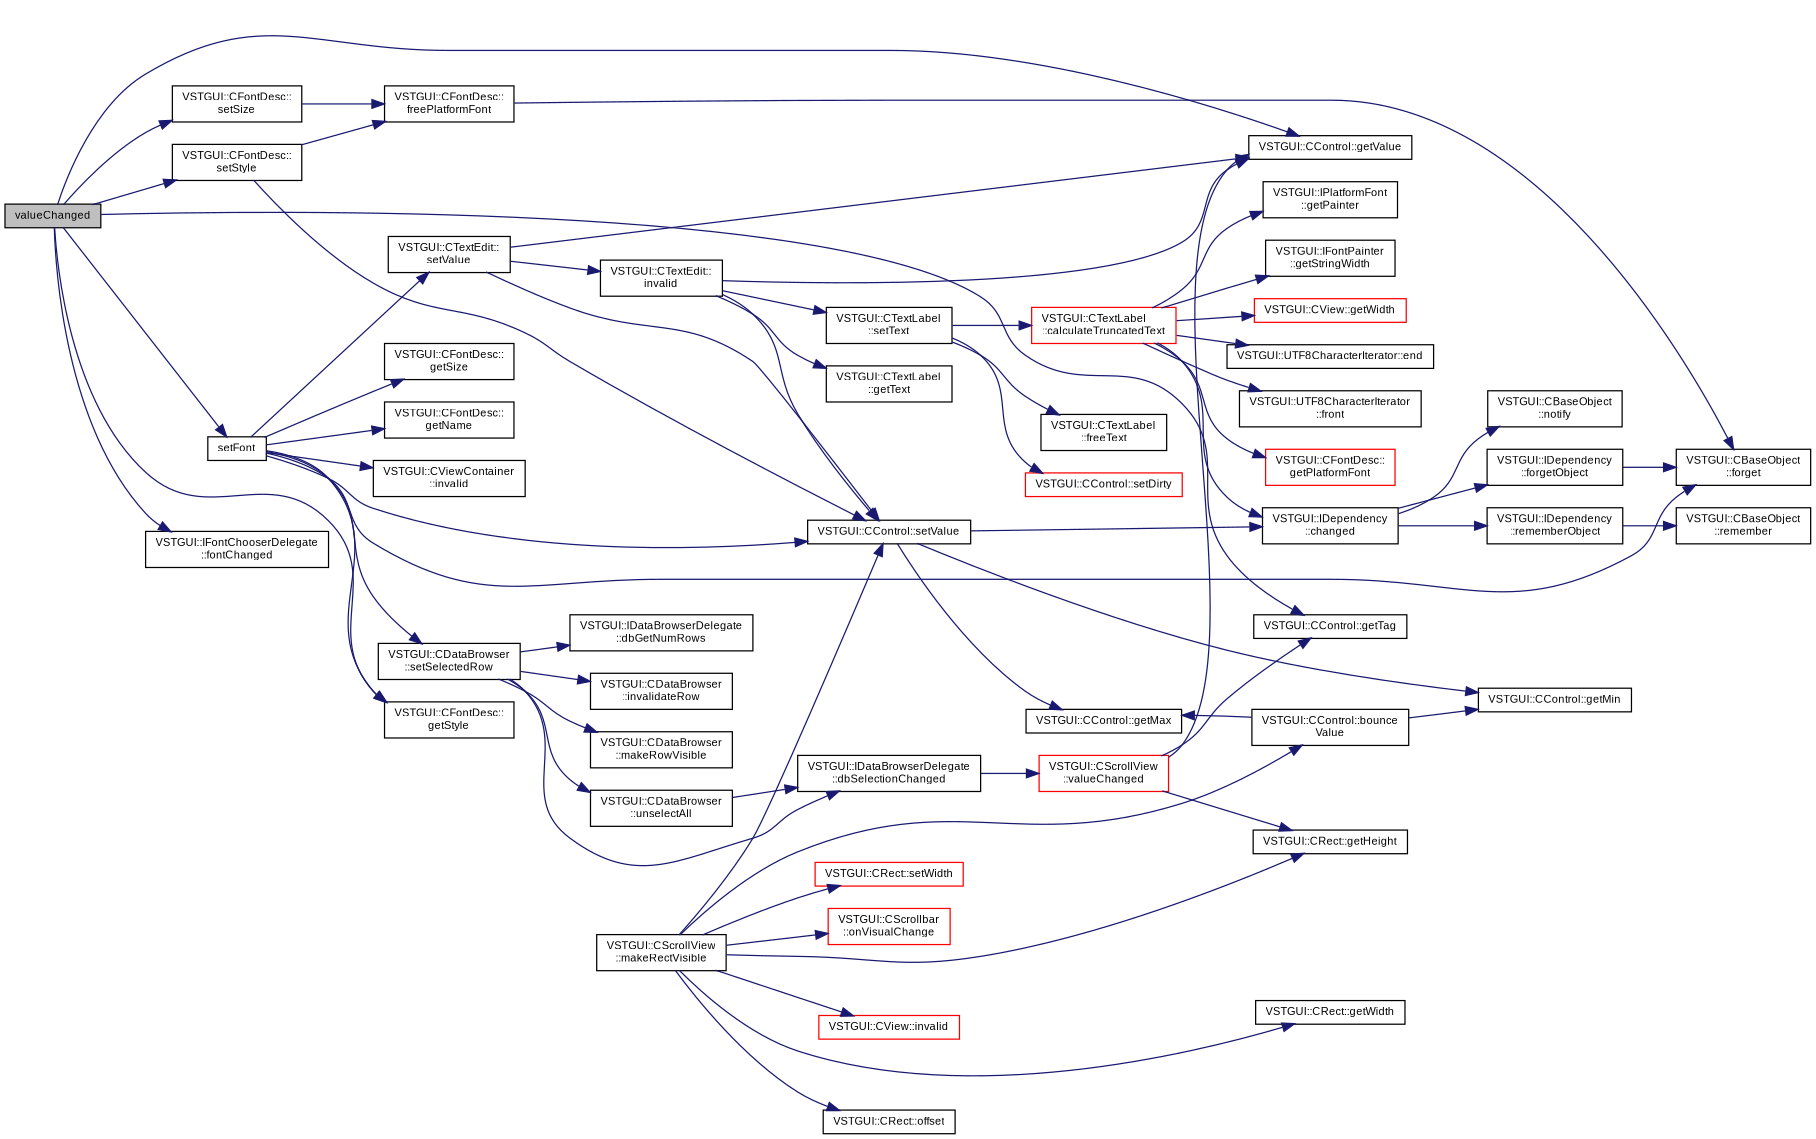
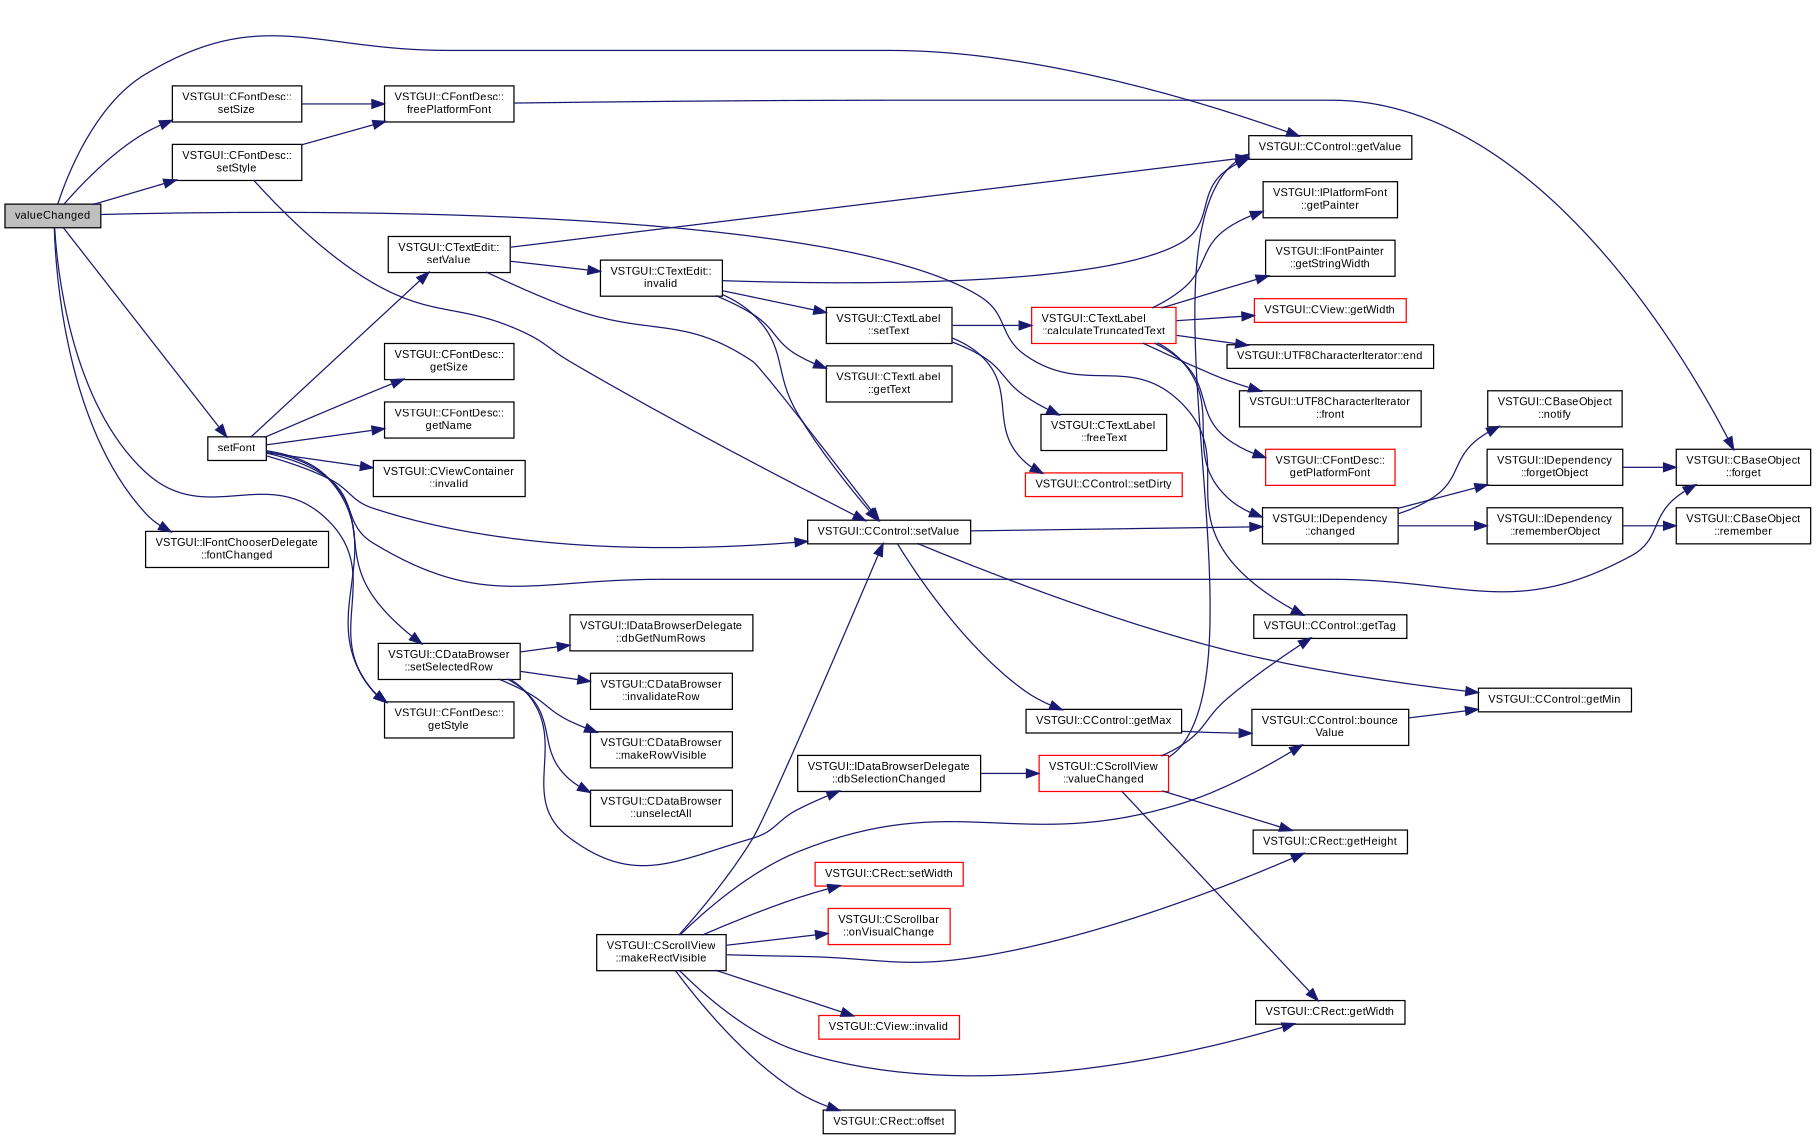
edge "VSTGUI::CControl::bounce Value" -> "VSTGUI::CControl::getMax": reversed
edge "VSTGUI::CDataBrowser ::unselectAll" -> "VSTGUI::IDataBrowserDelegate ::dbSelectionChanged": removed
edge "VSTGUI::CScrollView ::valueChanged" -> "VSTGUI::CRect::getWidth": added
